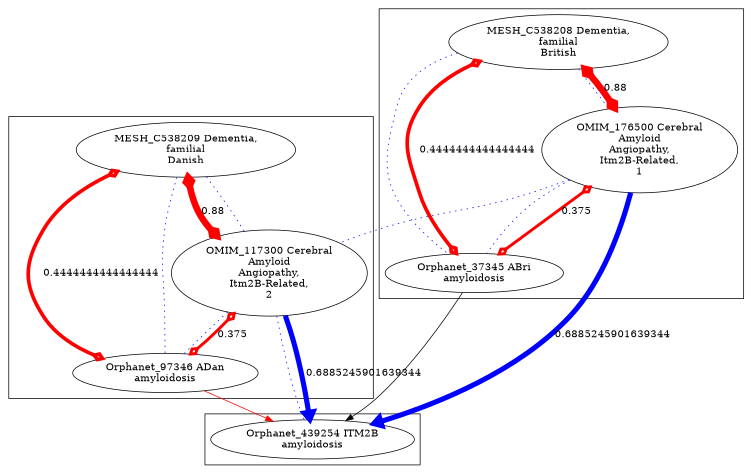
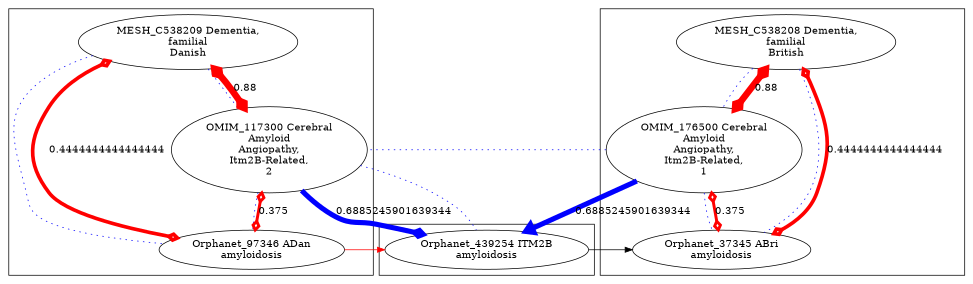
edge "Orphanet_37345 ABri amyloidosis" -> "Orphanet_439254 ITM2B amyloidosis": reversed
edge "OMIM_117300 Cerebral Amyloid Angiopathy, Itm2B-Related, 2" -> "Orphanet_439254 ITM2B amyloidosis": arrowhead normal -> ediamond
